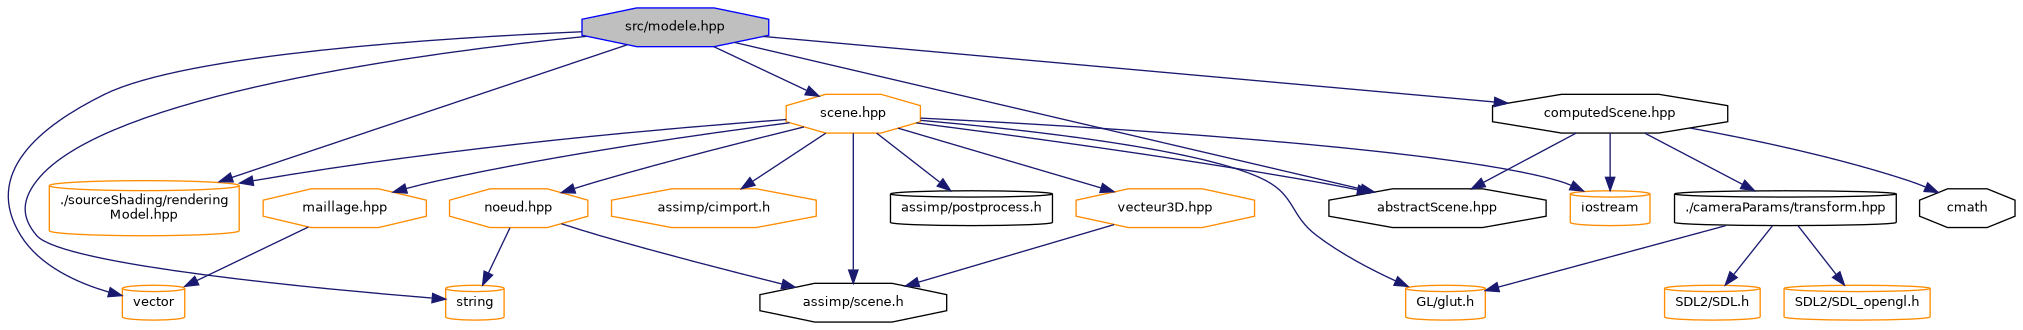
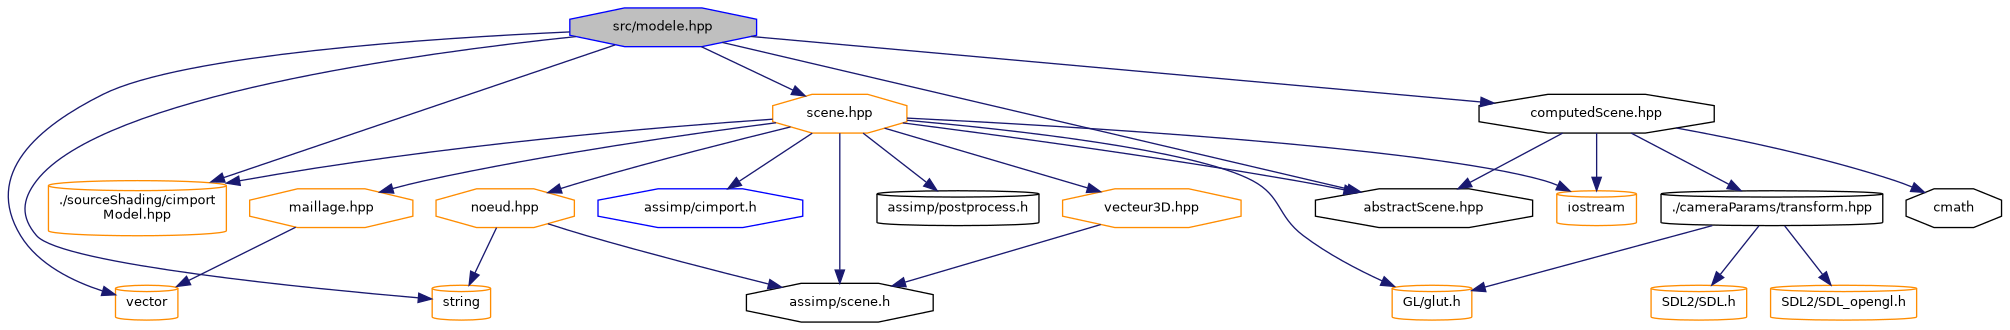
node "./sourceShading/rendering Model.hpp": label "./sourceShading/rendering Model.hpp" -> "./sourceShading/cimport Model.hpp"
node "assimp/cimport.h": color darkorange -> blue
